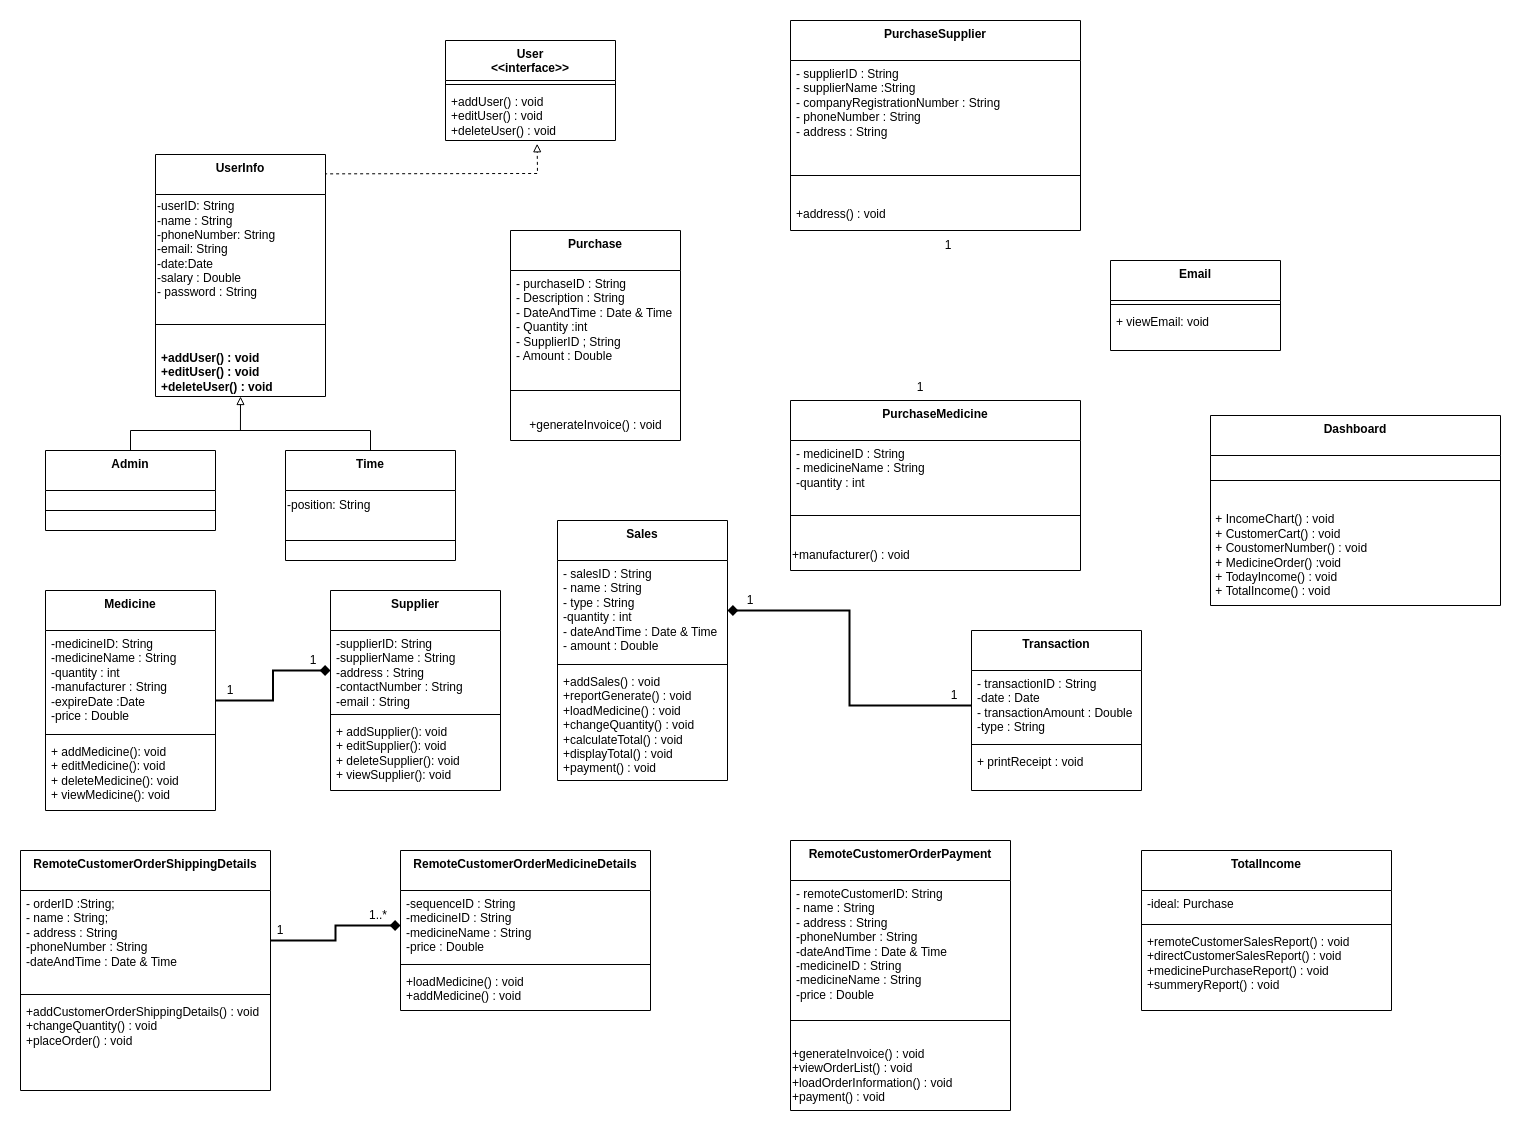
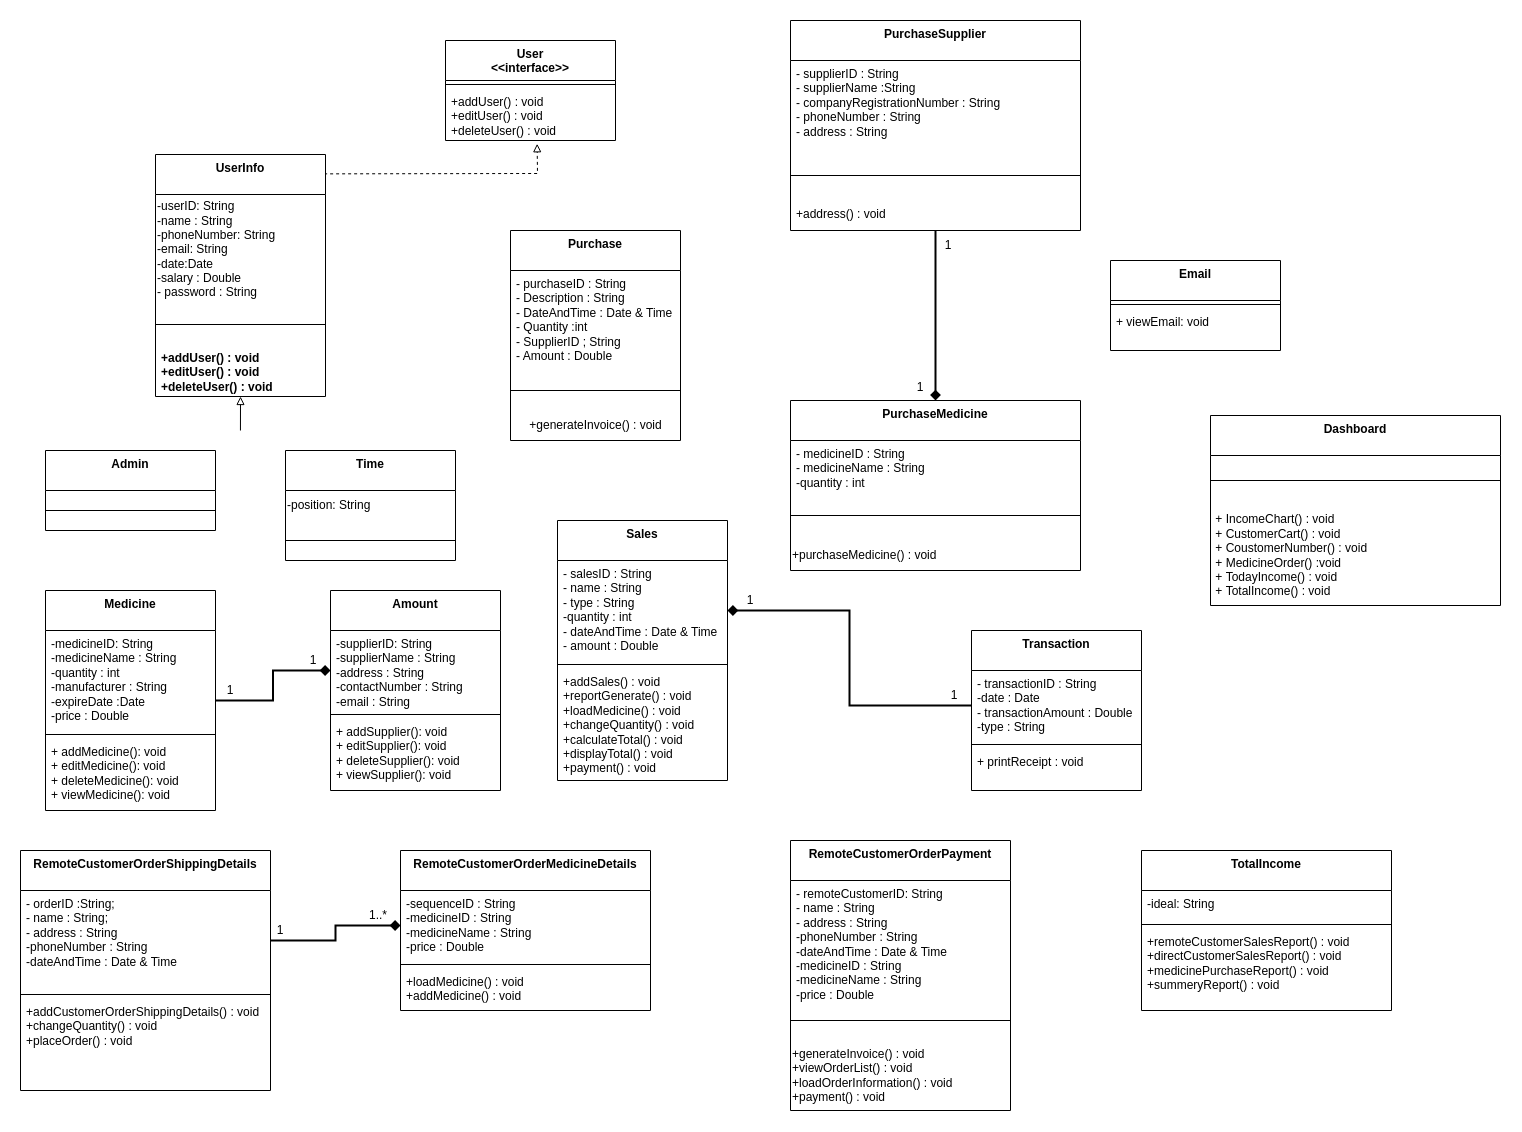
edge "+address() : void" -> "PurchaseMedicine": added
edge "Admin" -- "Time": removed
node "+manufacturer() : void": label "+manufacturer() : void" -> "+purchaseMedicine() : void"
node "Supplier": label "Supplier" -> "Amount"
node "-ideal: Purchase": label "-ideal: Purchase" -> "-ideal: String"
